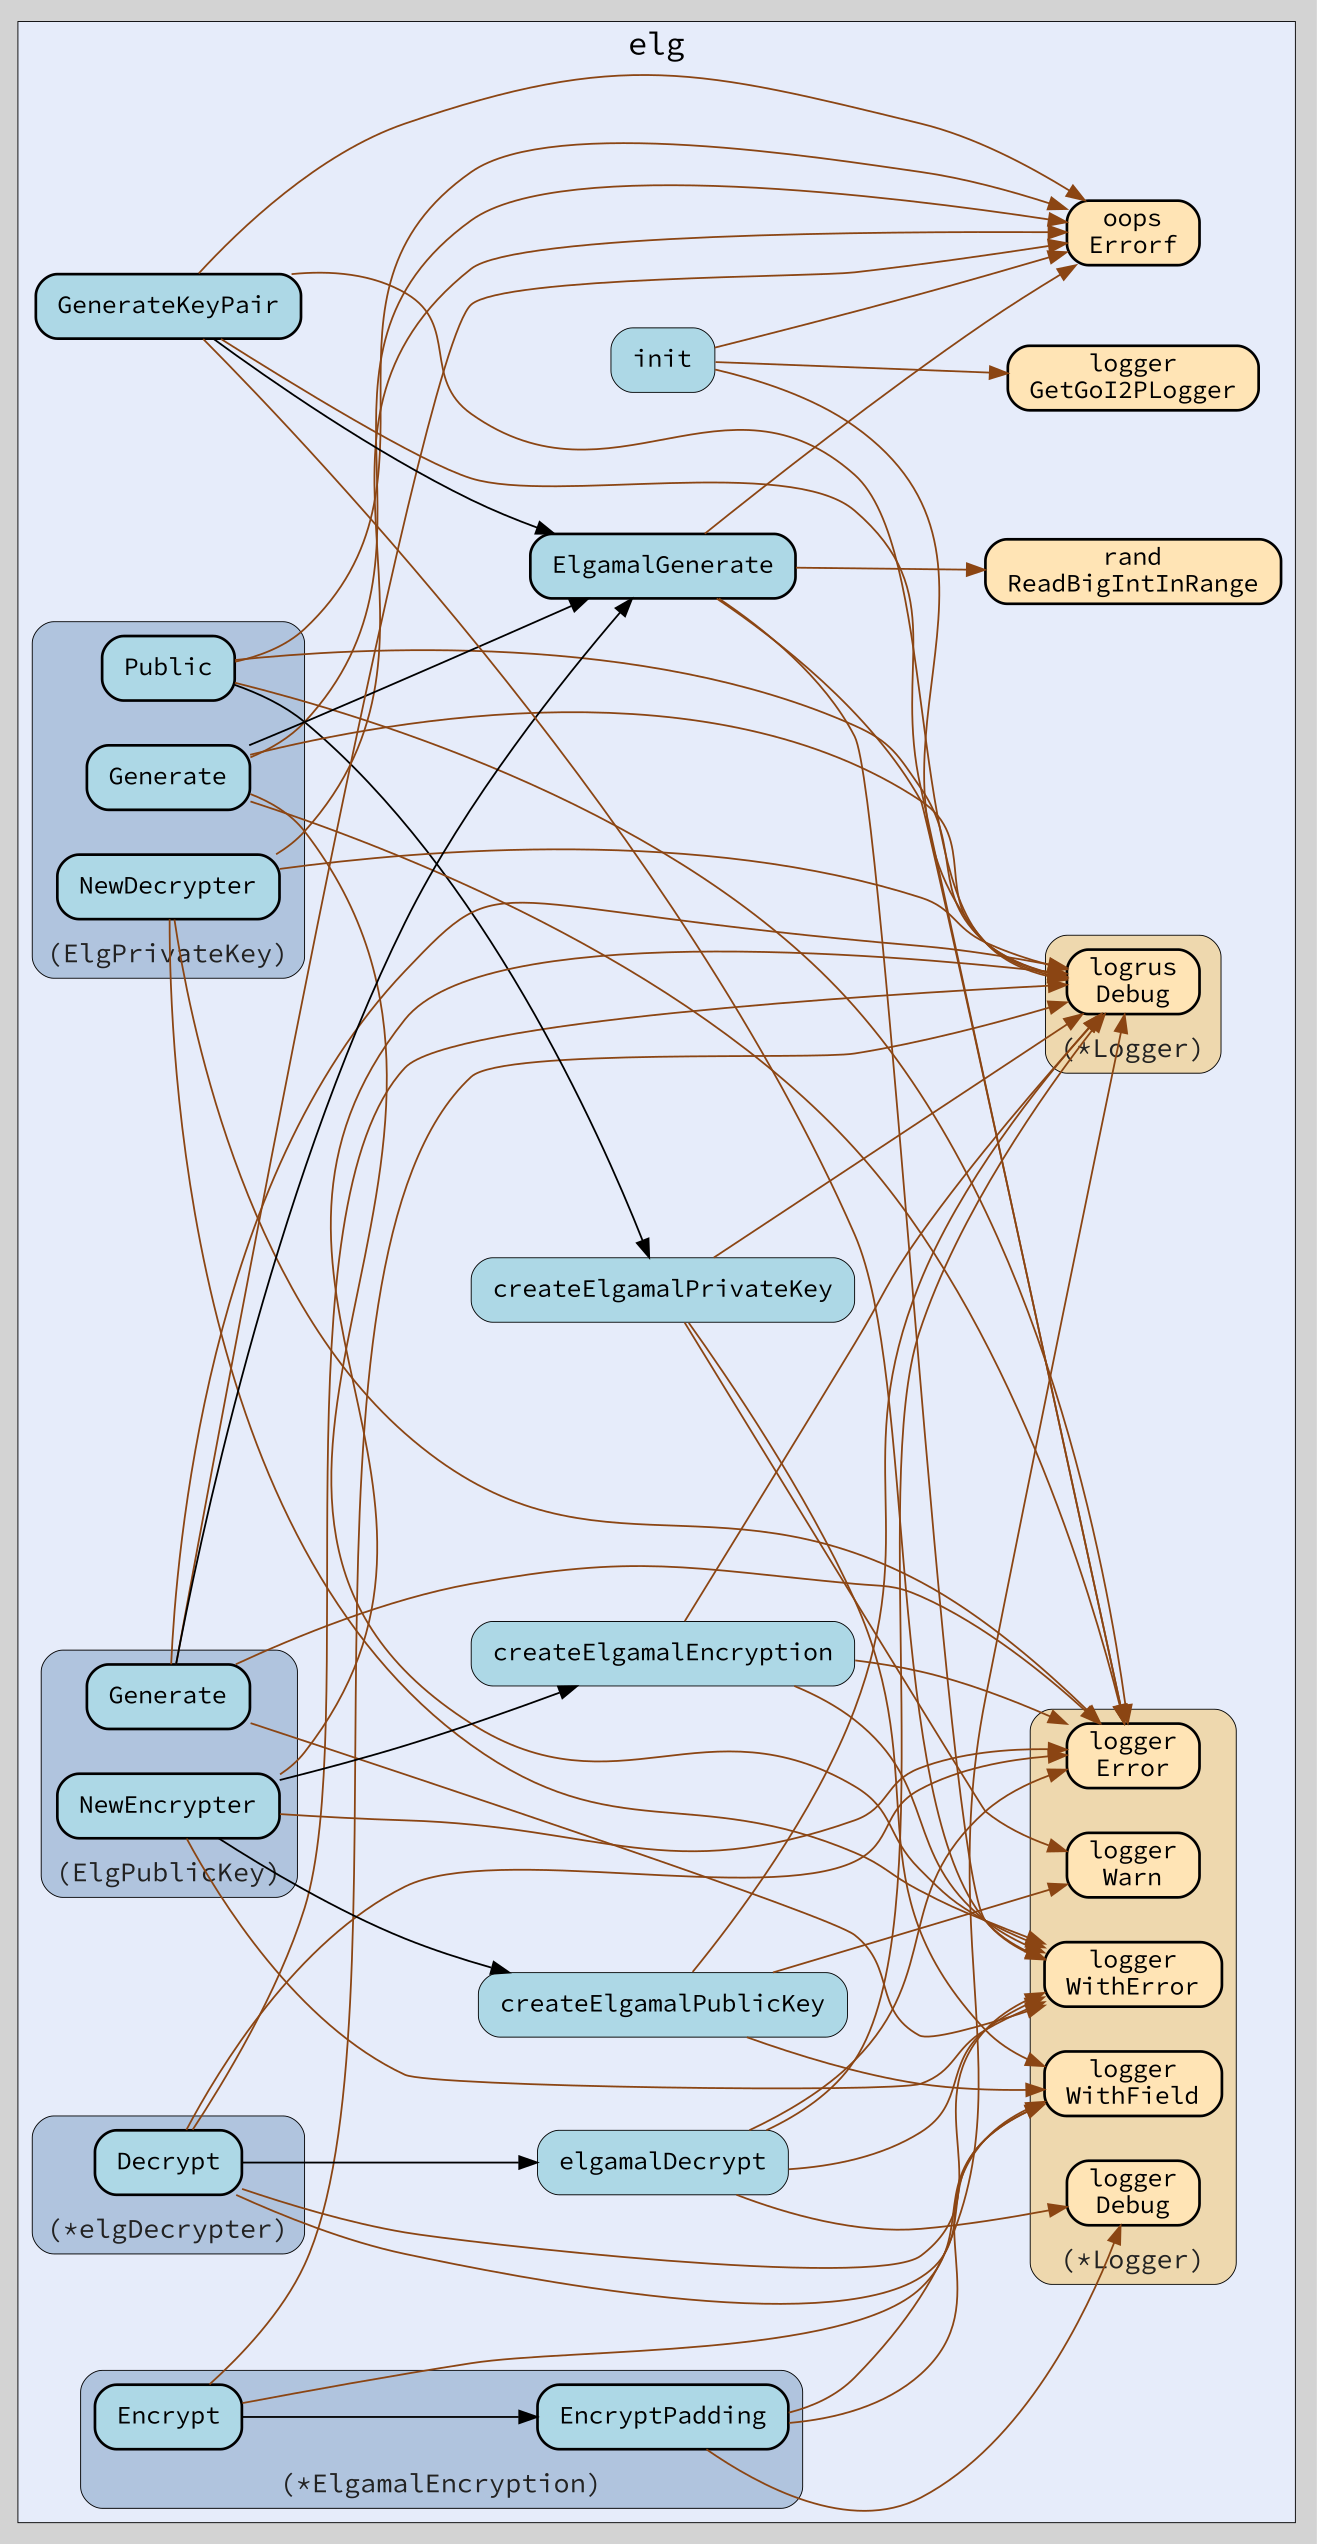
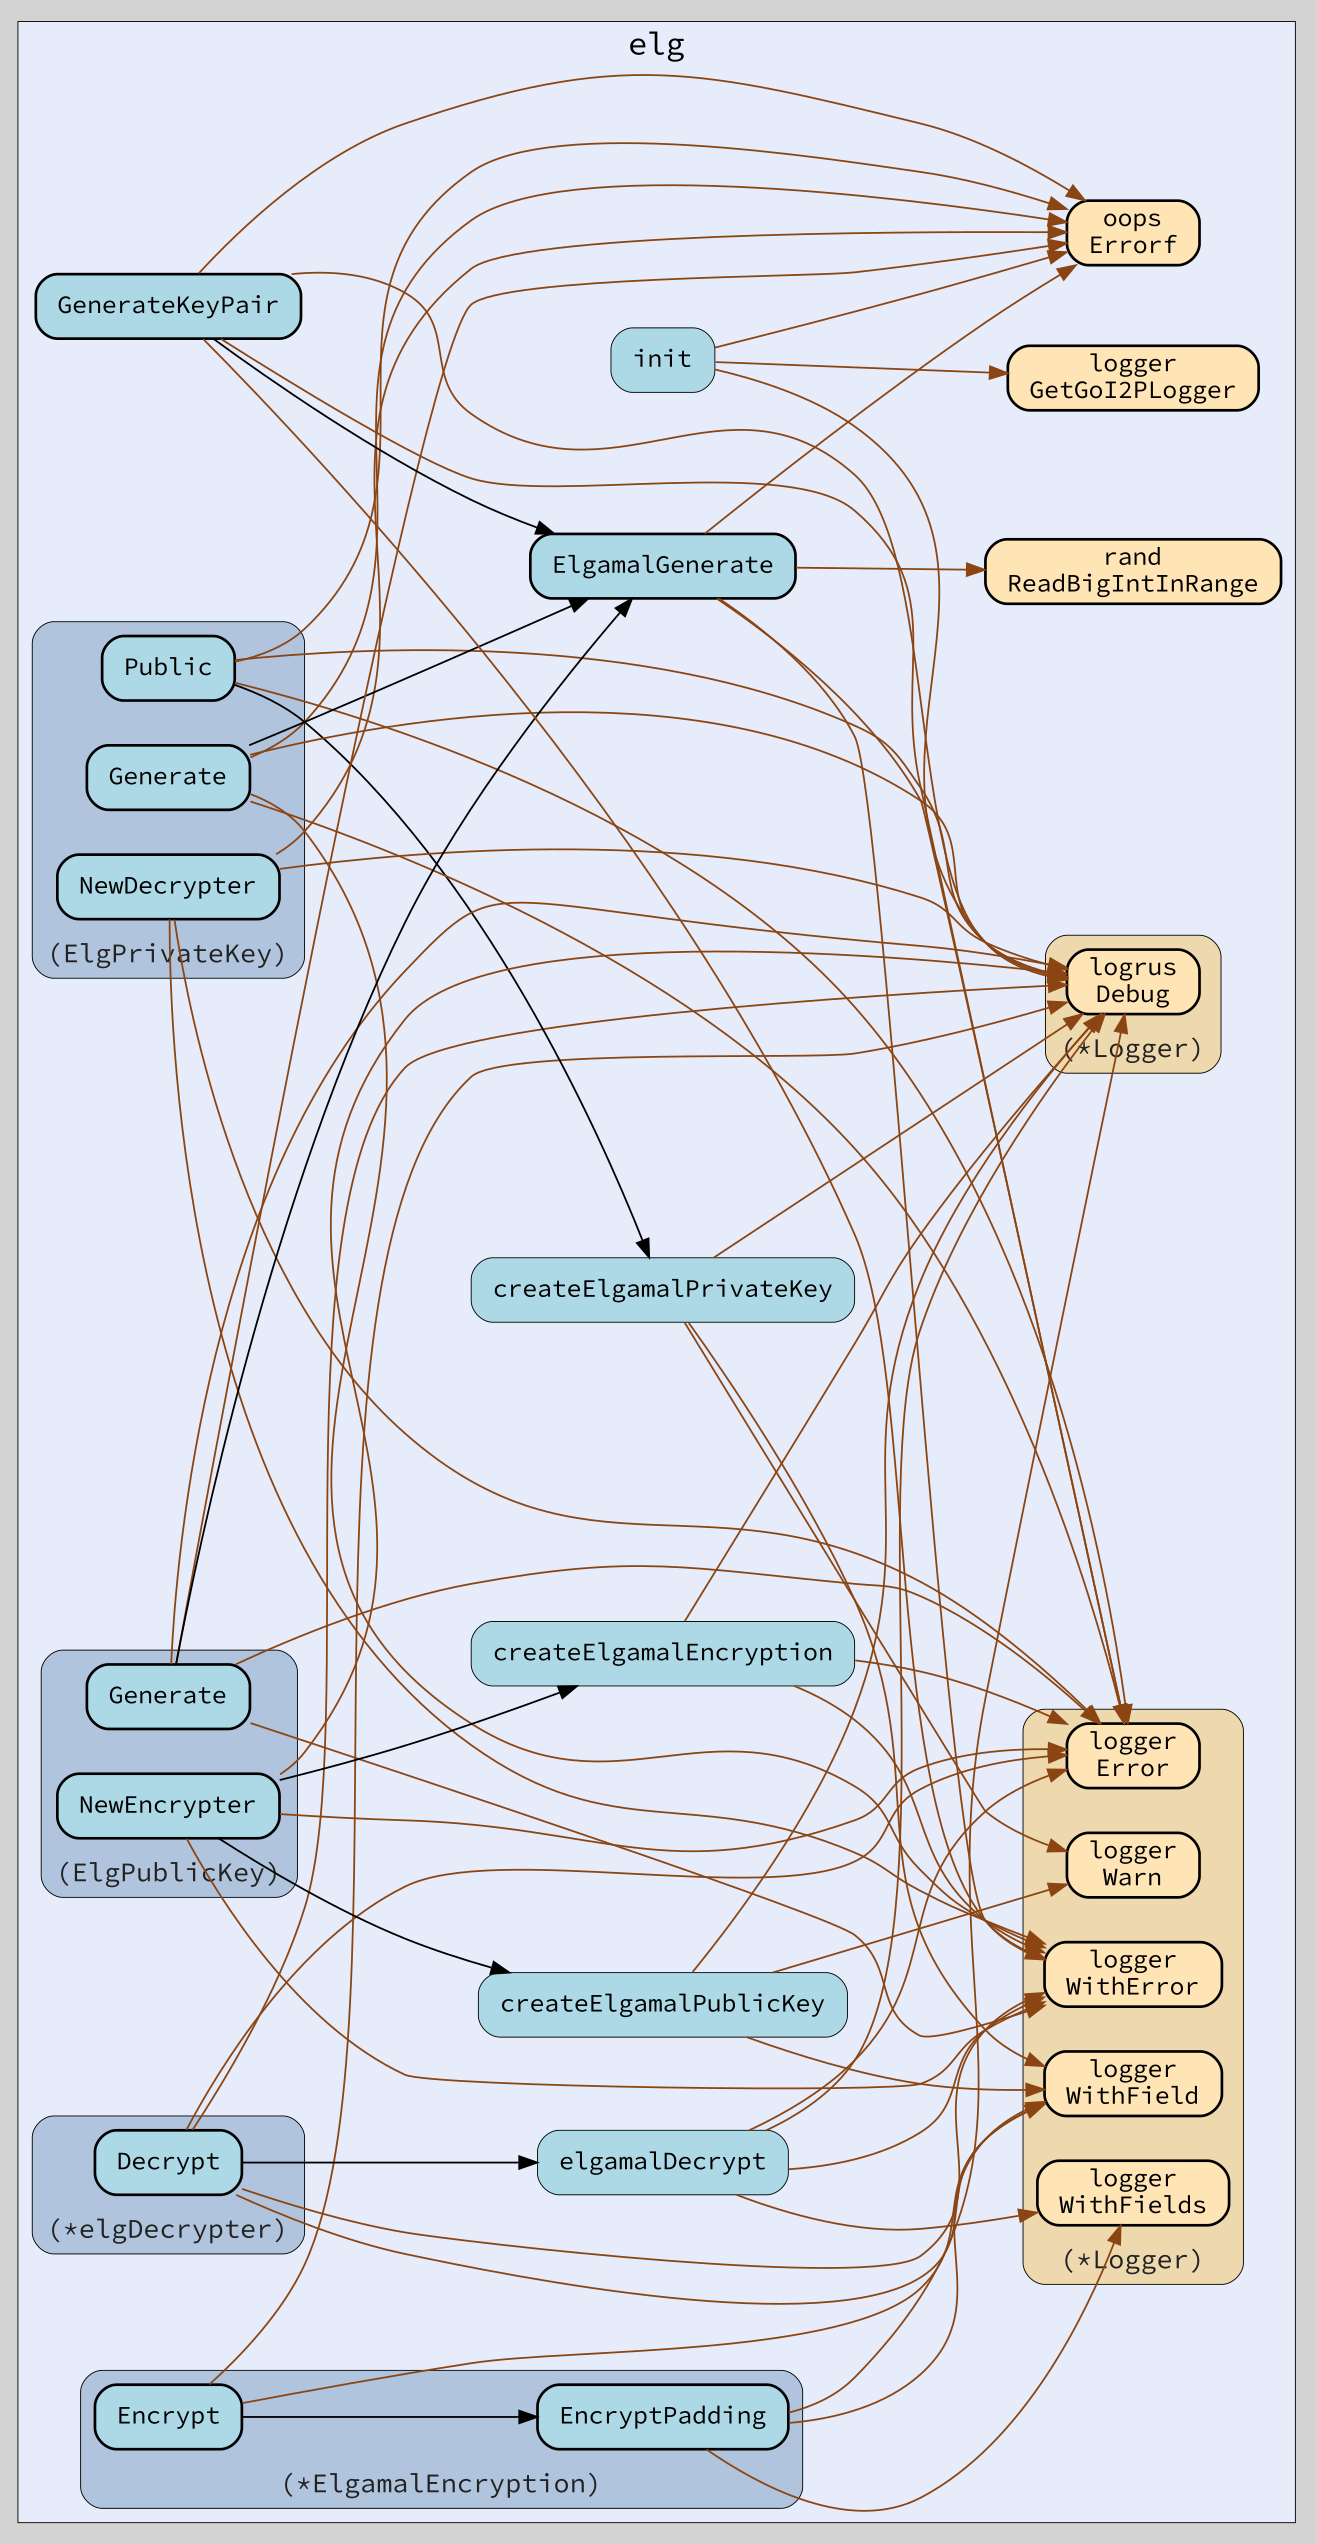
node "logger Debug": label "logger Debug" -> "logger WithFields"
